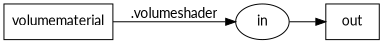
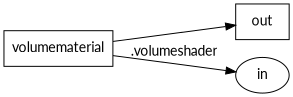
edge "in" -> "out": now "volumematerial" -> "out"
